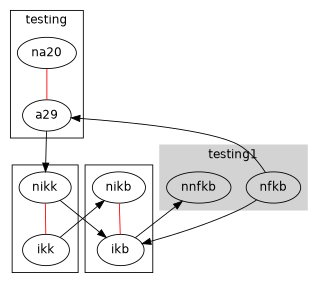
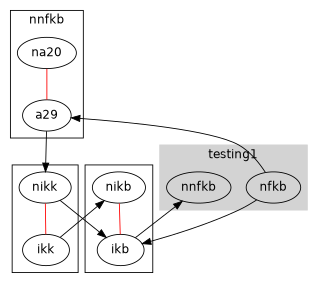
cluster "testing": label "testing" -> "nnfkb"
